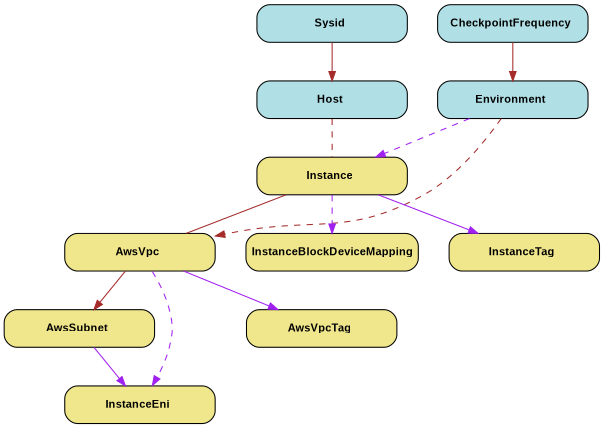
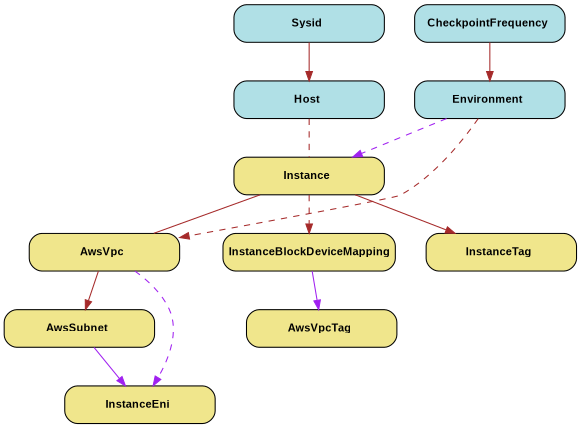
edge "Instance" -- "InstanceBlockDeviceMapping": color purple -> brown
edge "Instance" -- "InstanceTag": color purple -> brown
edge "AwsVpc" -- "AwsVpcTag": now "InstanceBlockDeviceMapping" -- "AwsVpcTag"
